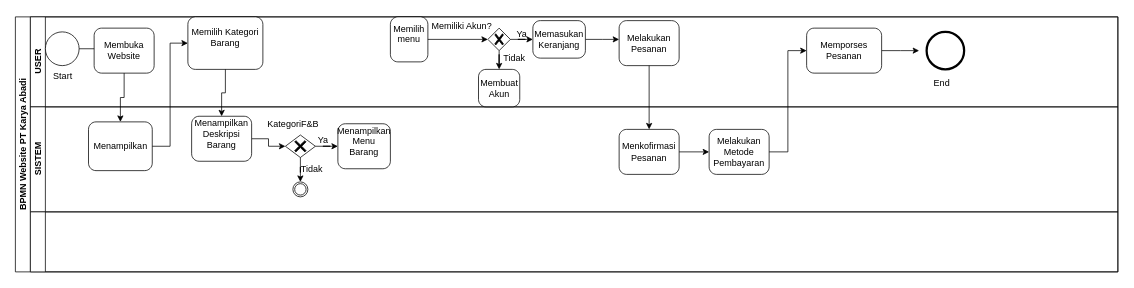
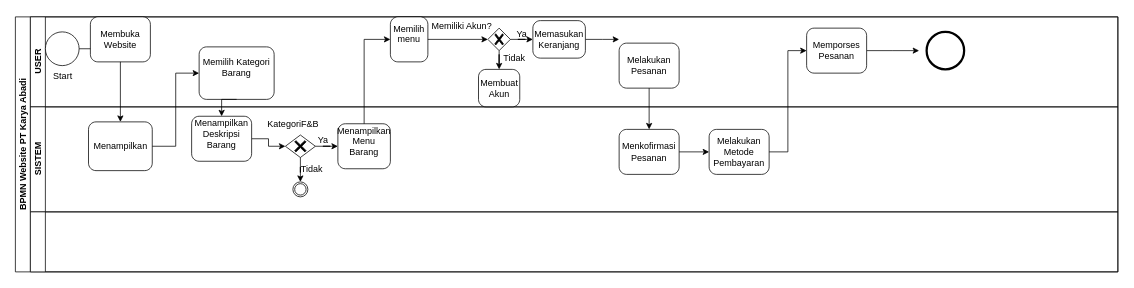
edge "Menampilkan Menu Barang" -> "Memilih menu": added
node "Memilih Kategori Barang": moved (225, 43) -> (237, 73)
node "Melakukan Pesanan": moved (649, 43) -> (649, 66)
node "Membuka Website": moved (124, 51) -> (120, 39)
node "Memporses Pesanan": size 75x45 -> 60x45
node "End": removed
